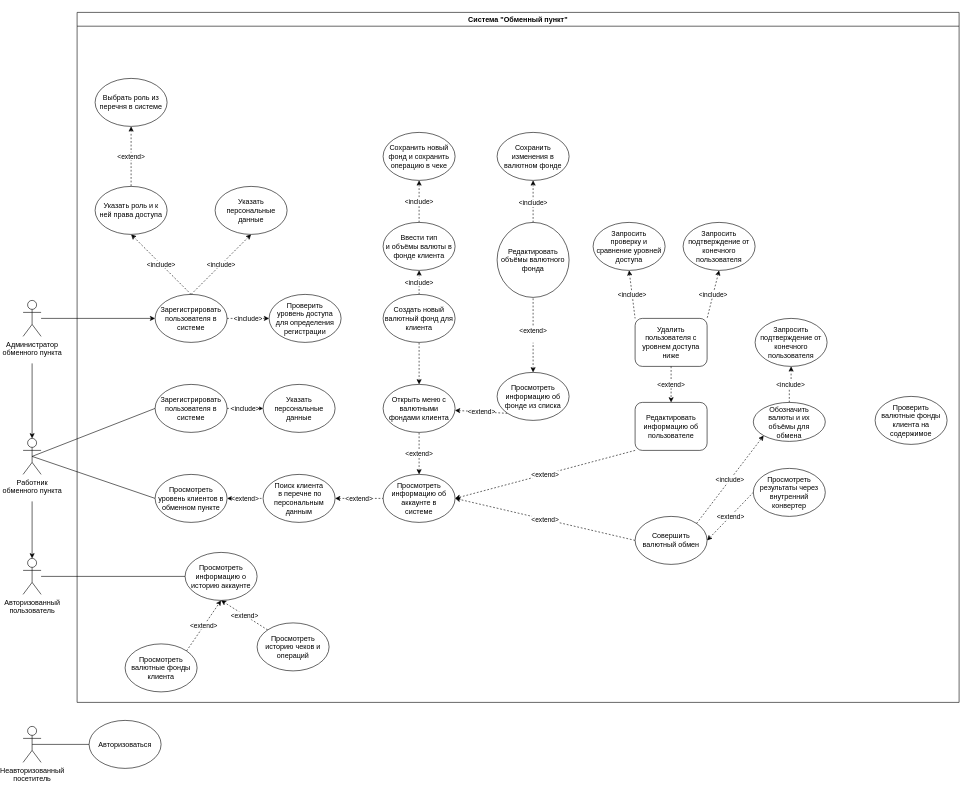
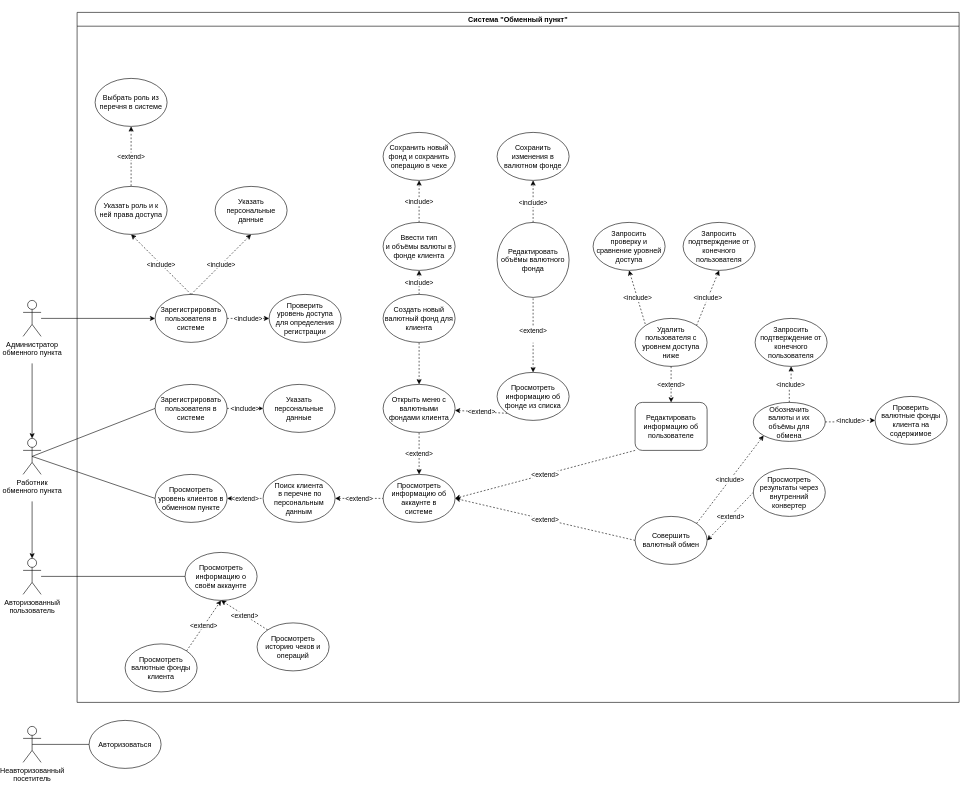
node "Удалить пользователя с уровнем доступа ниже": shape rounded rectangle -> ellipse
edge "Обозначить валюты и их объёмы для обмена" -> "Проверить валютные фонды клиента на содержимое": added, label "<include>"
node "Просмотреть информацию о историю аккаунте": label "Просмотреть информацию о историю аккаунте" -> "Просмотреть информацию о своём аккаунте"
